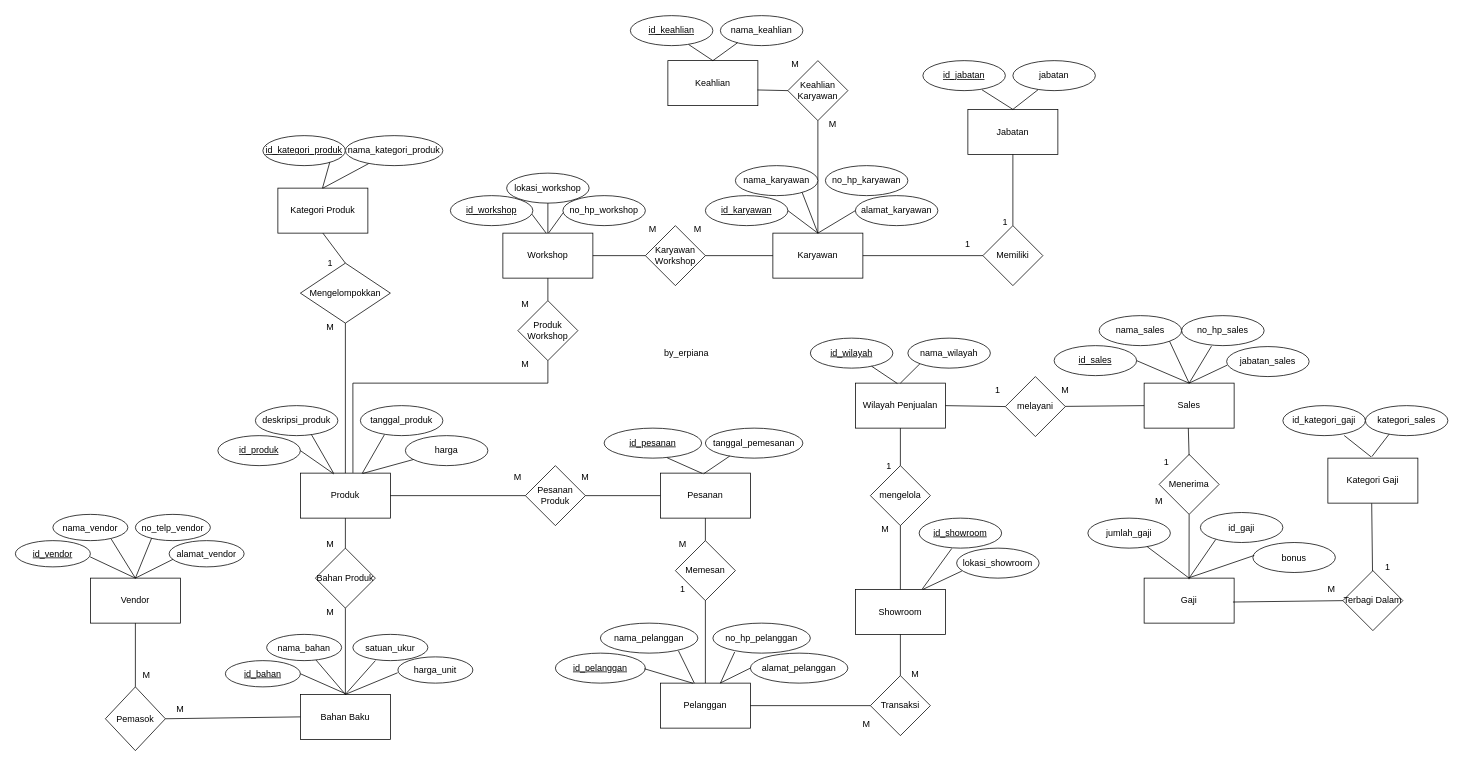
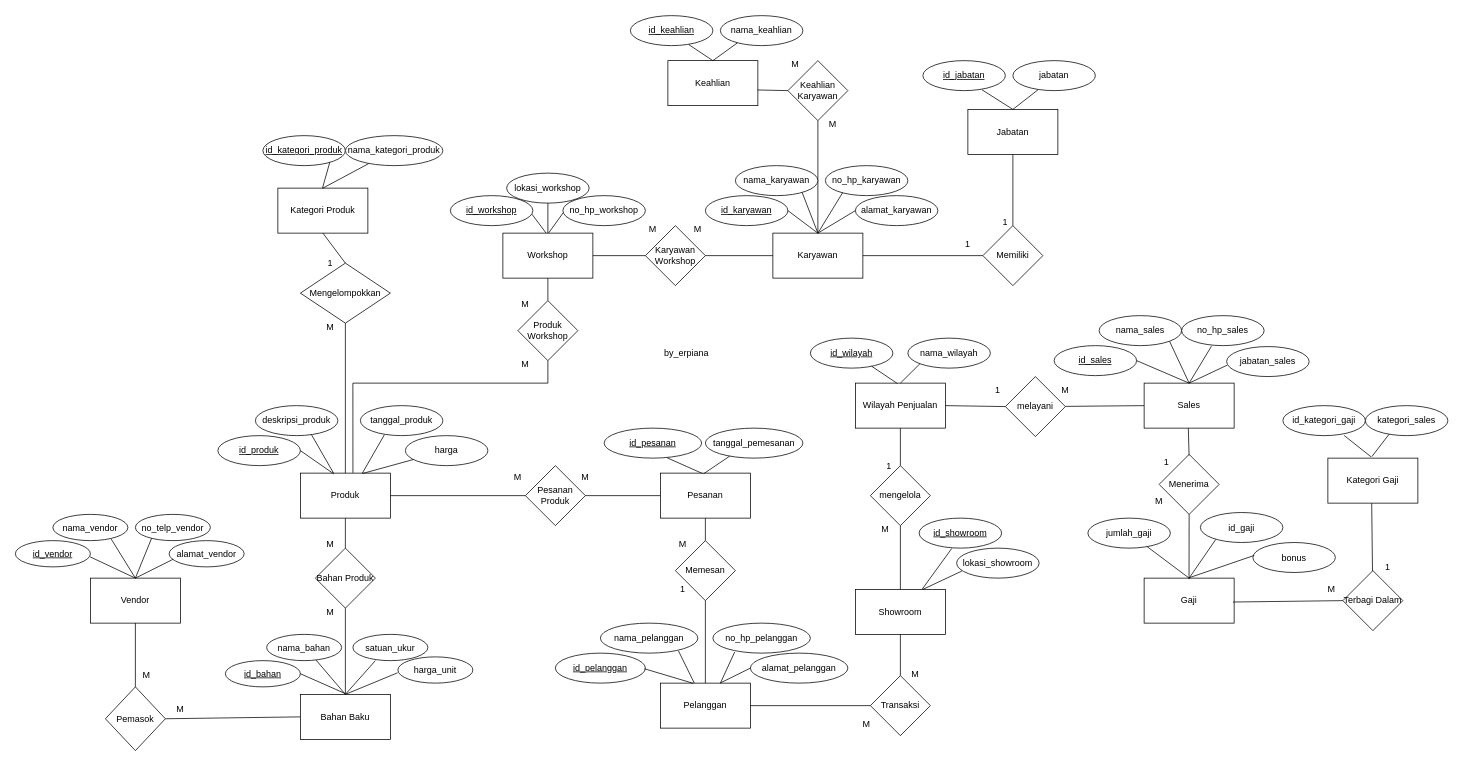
edge "no_hp_karyawan" -- "Karyawan": added
